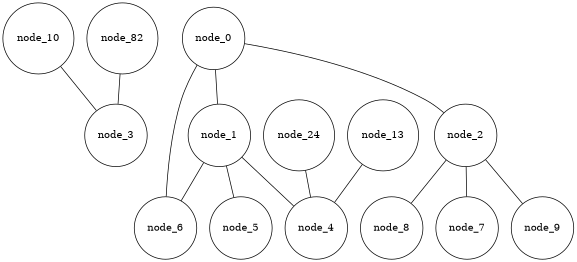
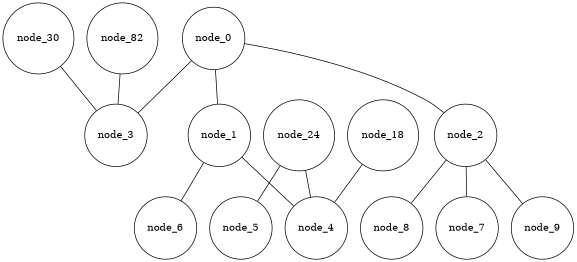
node "node_10": label "node_10" -> "node_30"
edge "node_0" -- "node_6": now "node_0" -- "node_3"
node "node_13": label "node_13" -> "node_18"
edge "node_1" -- "node_5": now "node_24" -- "node_5"
